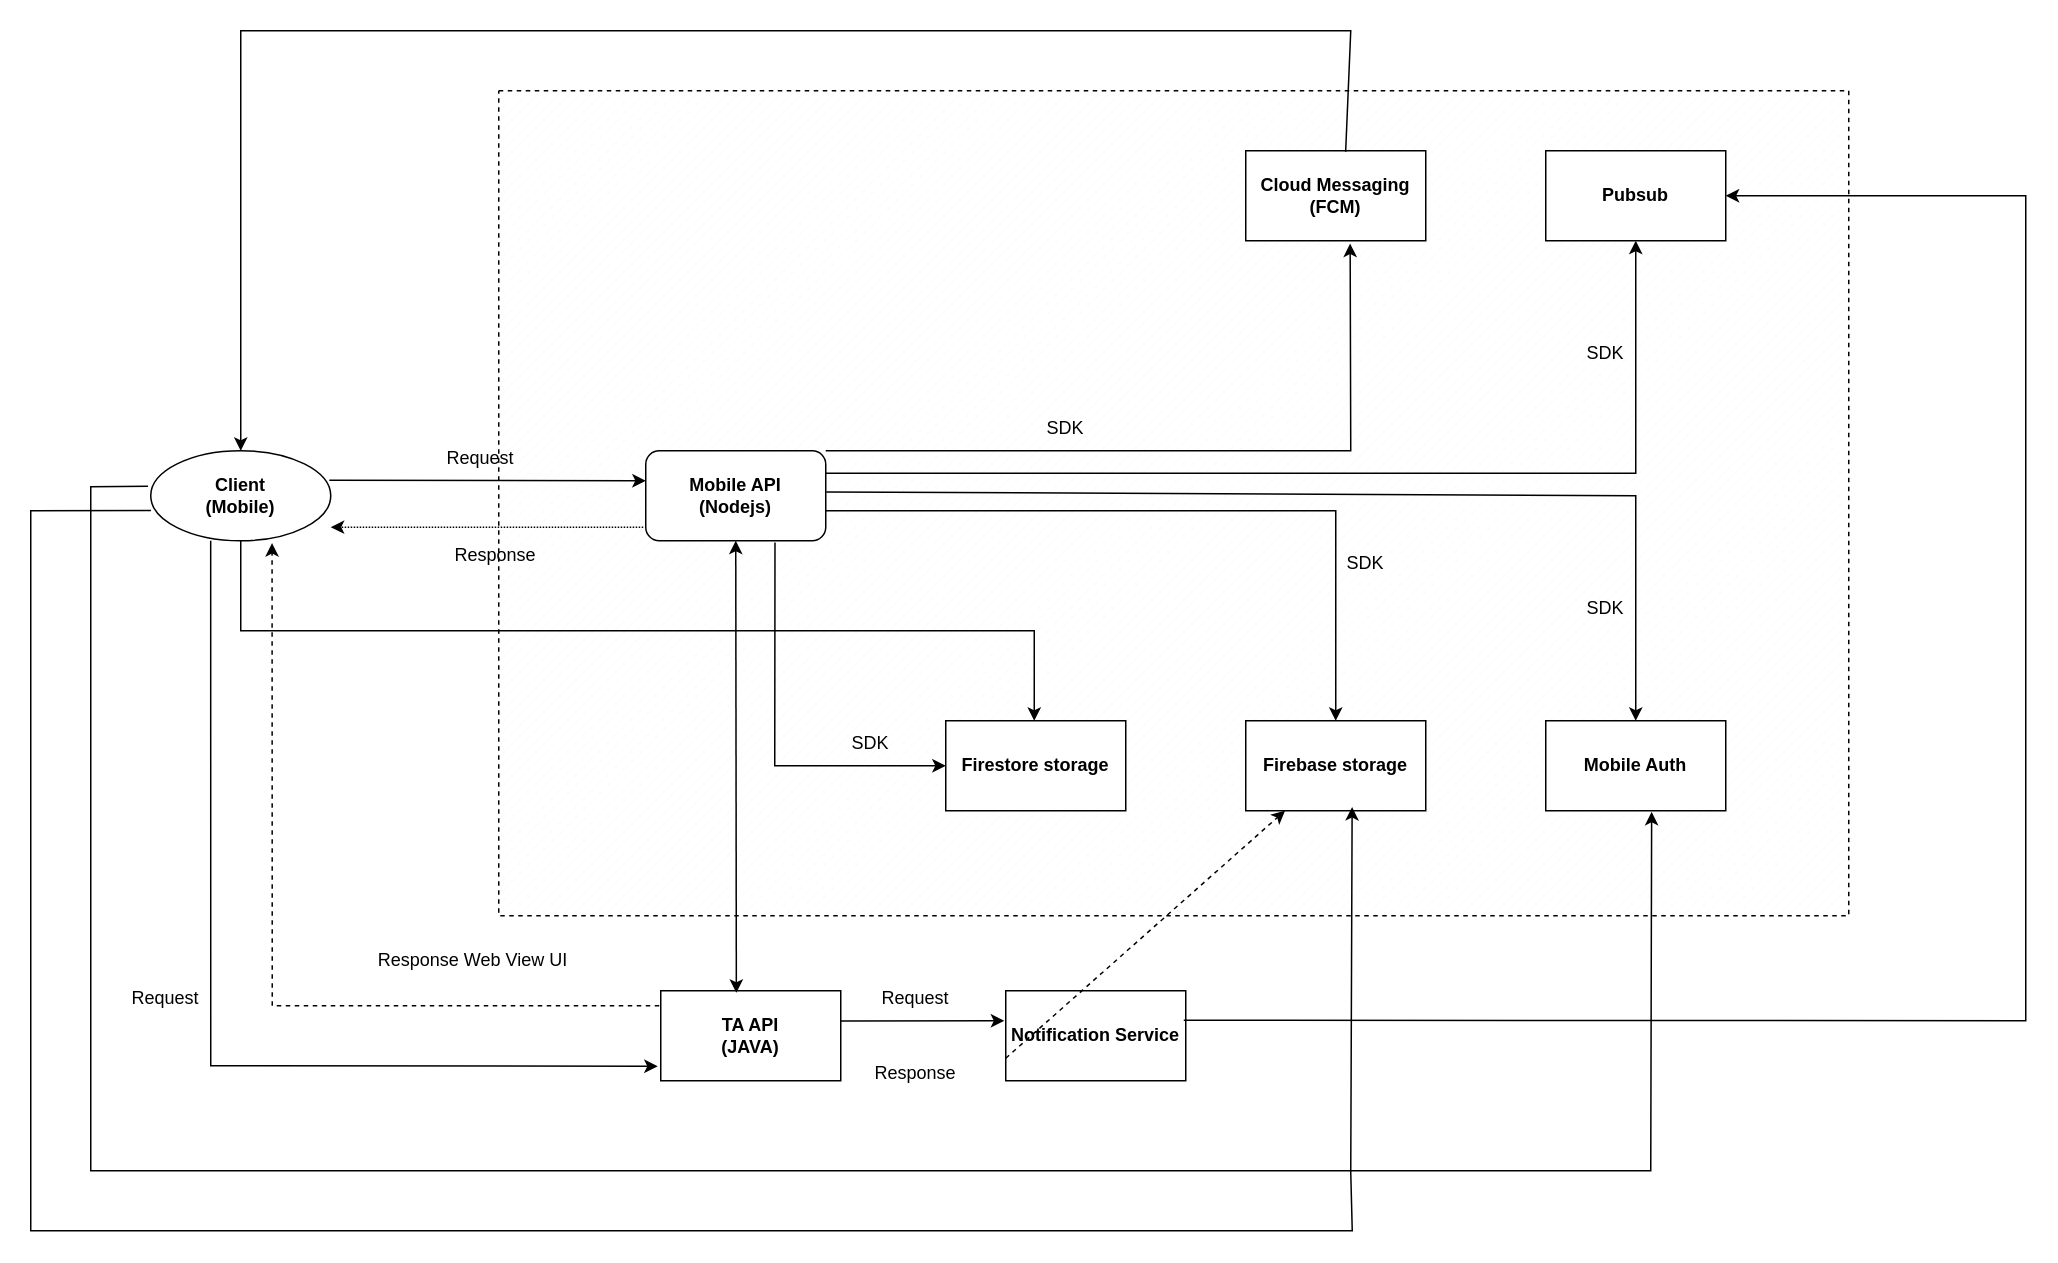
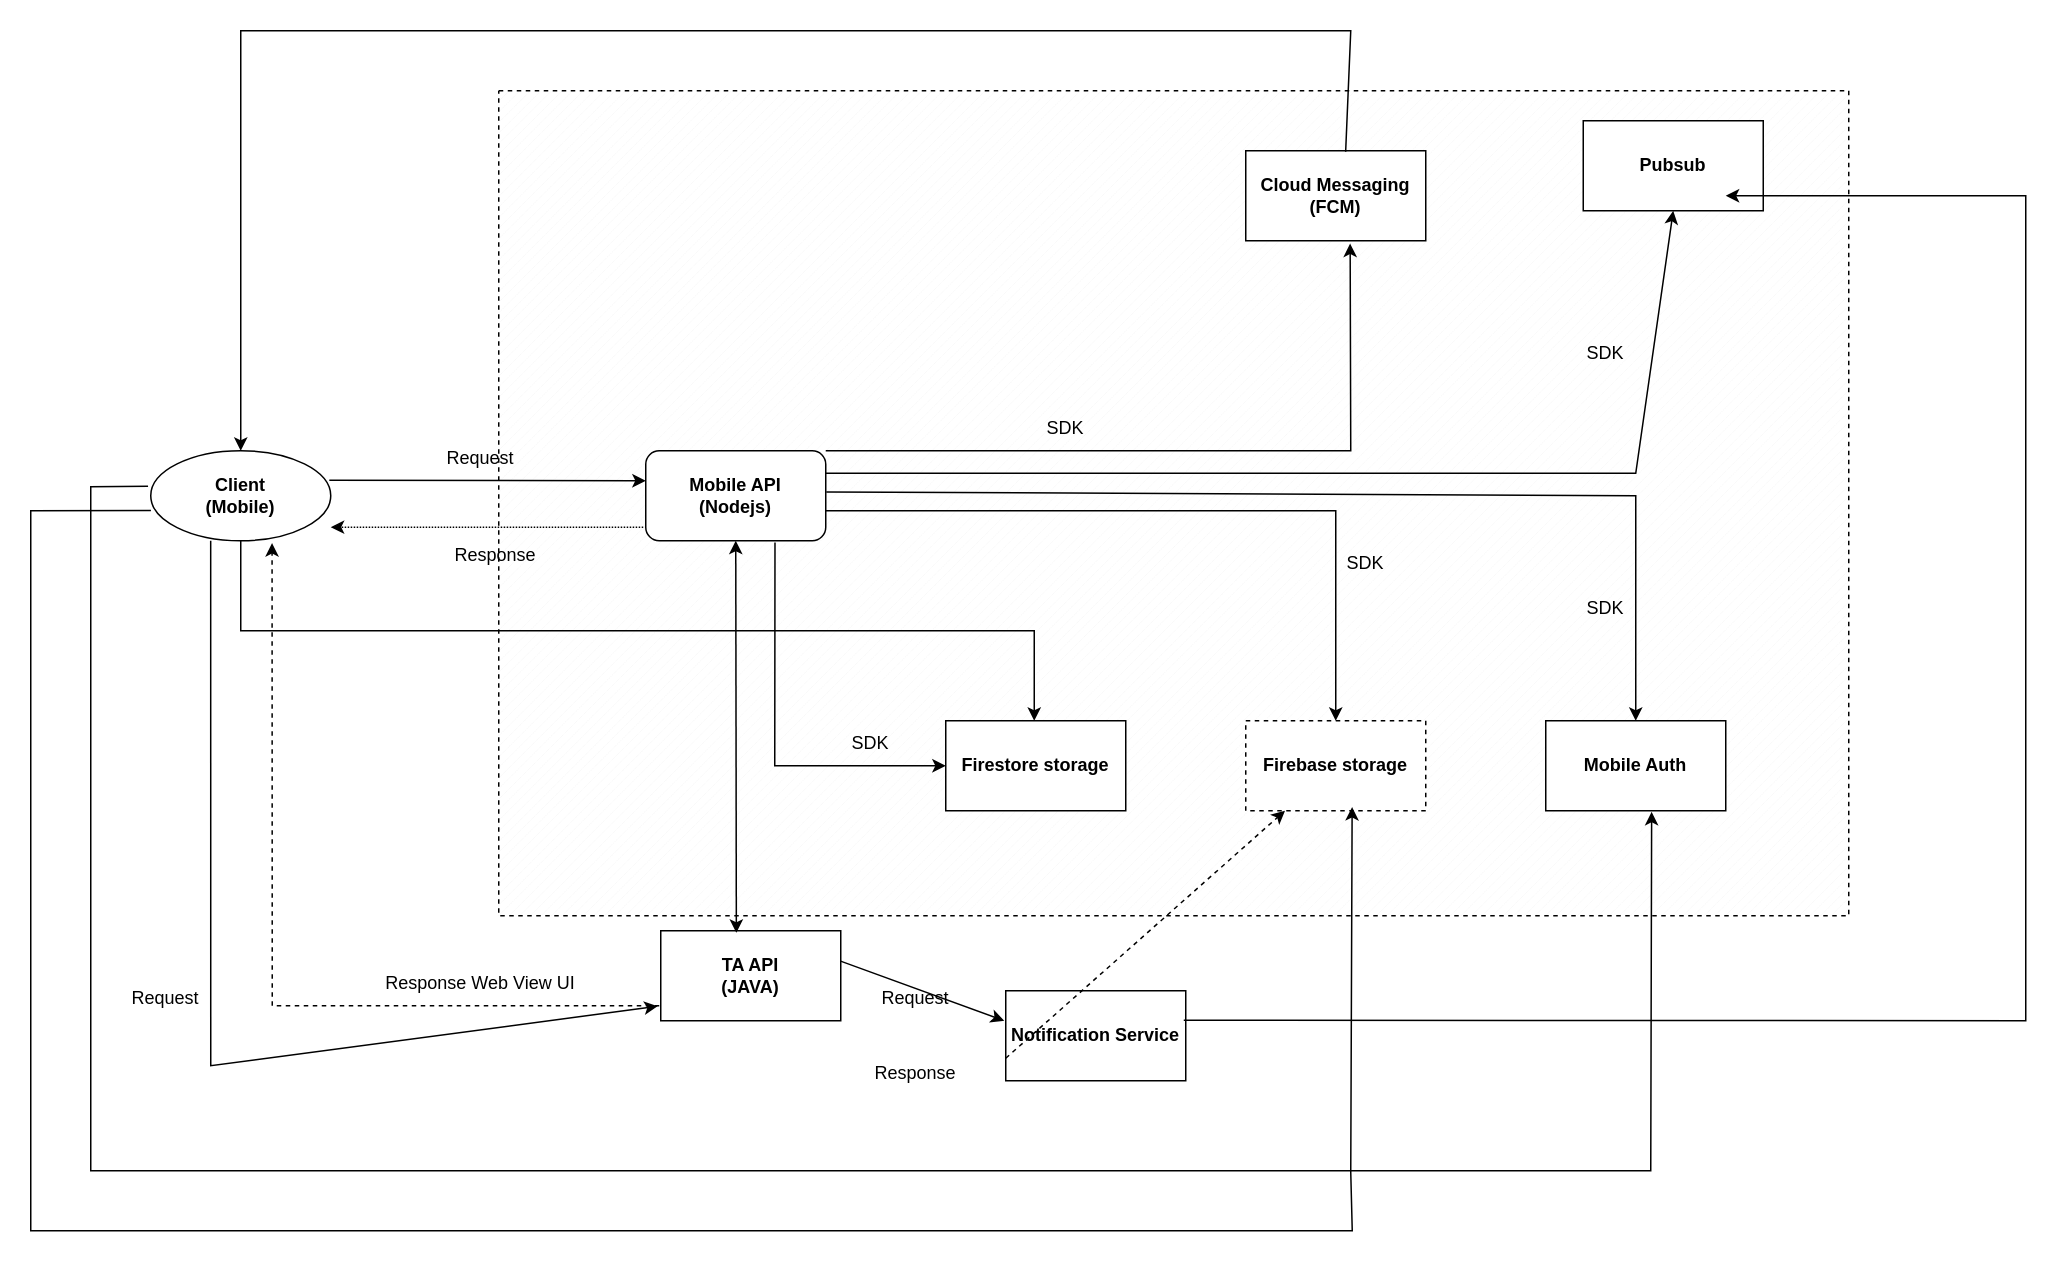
node "Pubsub": moved (1636, 196) -> (1673, 166)
node "Firebase storage": style solid -> dashed
node "Response Web View UI": moved (473, 961) -> (481, 983)
node "TA API (JAVA)": moved (751, 1036) -> (751, 976)
